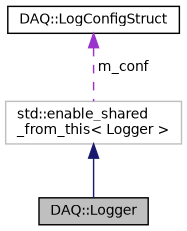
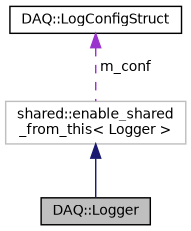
node "std::enable_shared _from_this< Logger >": label "std::enable_shared _from_this< Logger >" -> "shared::enable_shared _from_this< Logger >"
